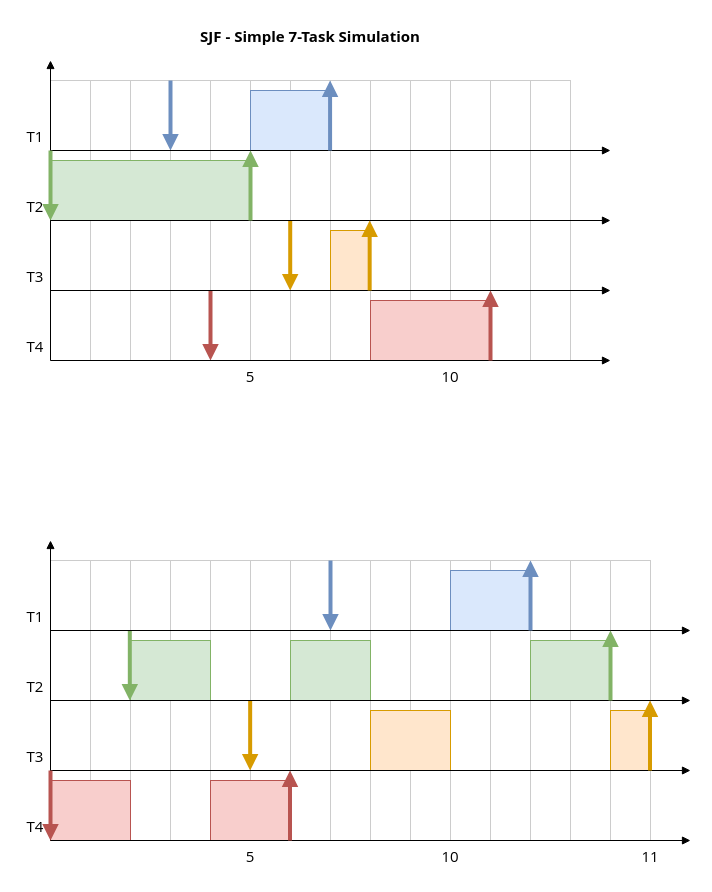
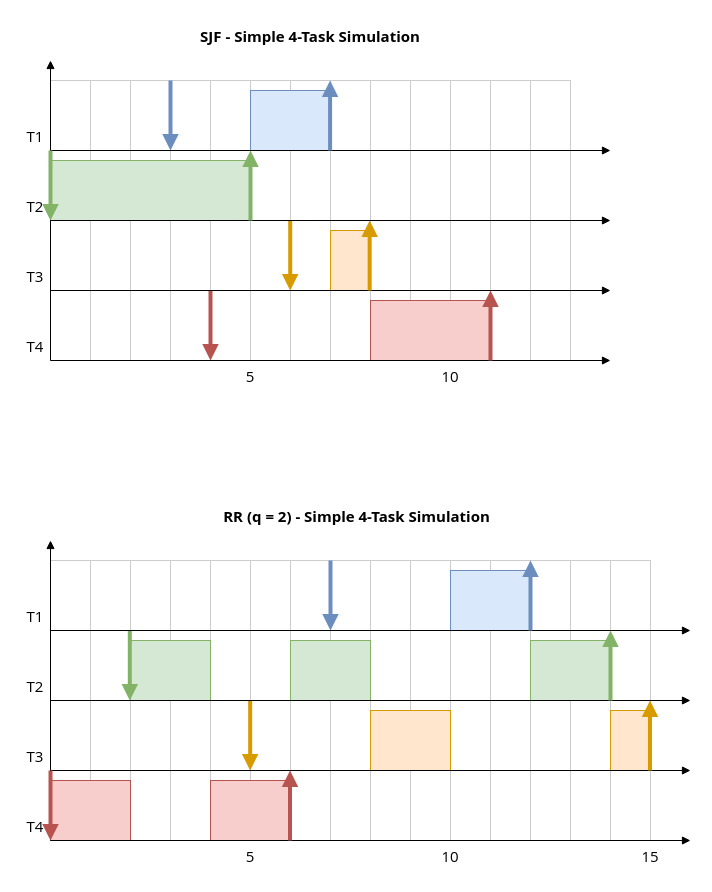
node "SJF - Simple 7-Task Simulation": label "SJF - Simple 7-Task Simulation" -> "SJF - Simple 4-Task Simulation"
node "RR (q = 2) - Simple 4-Task Simulation": added
node "11": label "11" -> "15"
